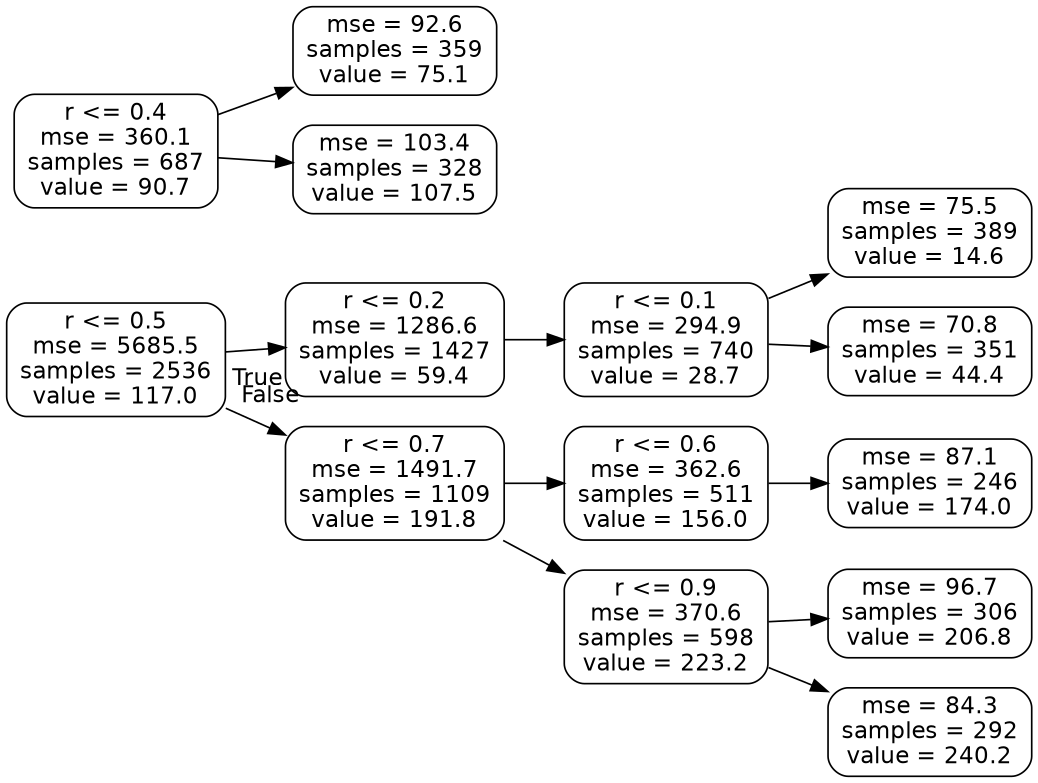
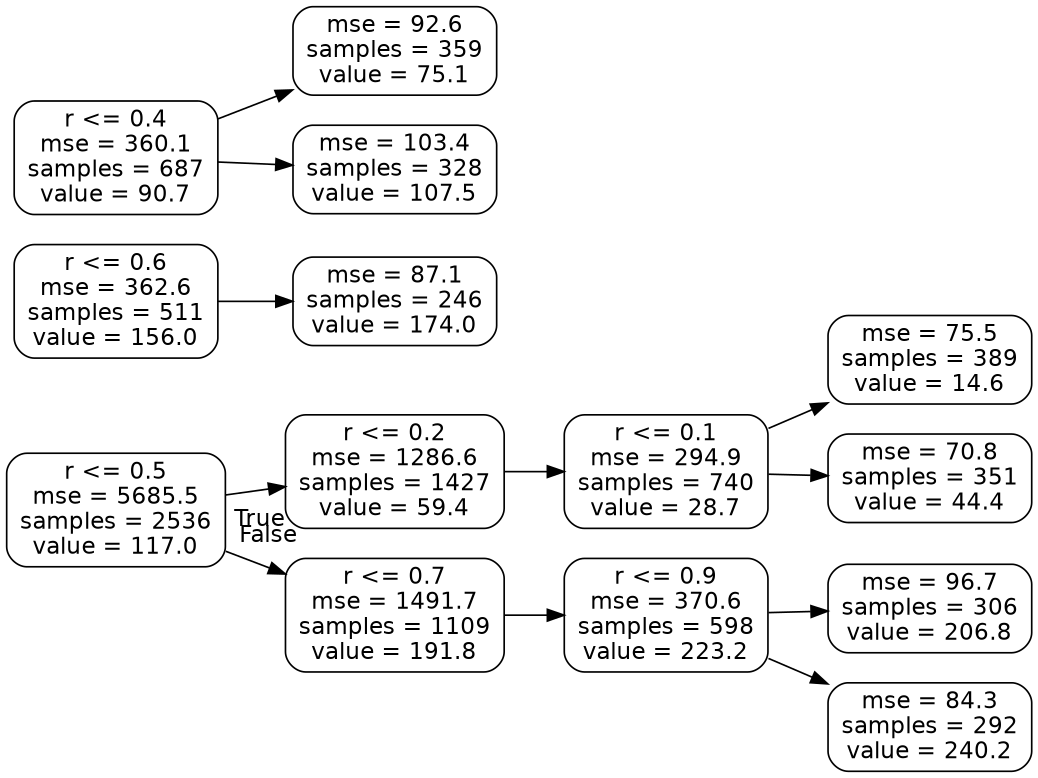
edge "r <= 0.7 mse = 1491.7 samples = 1109 value = 191.8" -> "r <= 0.6 mse = 362.6 samples = 511 value = 156.0": removed
